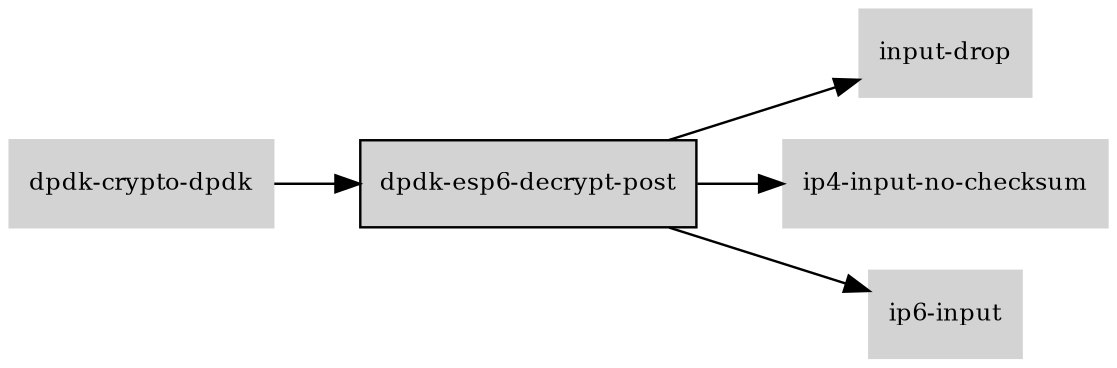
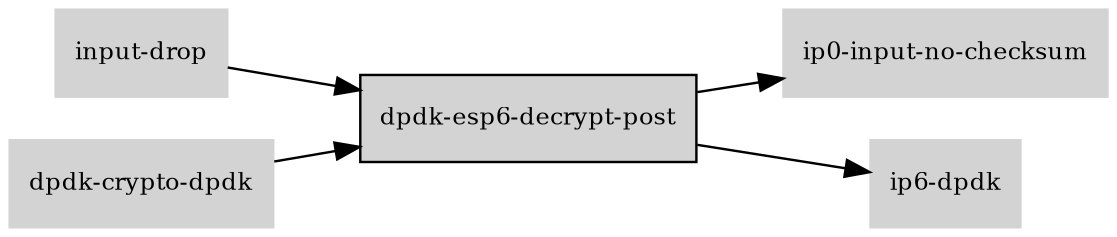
edge "dpdk-esp6-decrypt-post" -> "input-drop": reversed
node "ip4-input-no-checksum": label "ip4-input-no-checksum" -> "ip0-input-no-checksum"
node "ip6-input": label "ip6-input" -> "ip6-dpdk"
